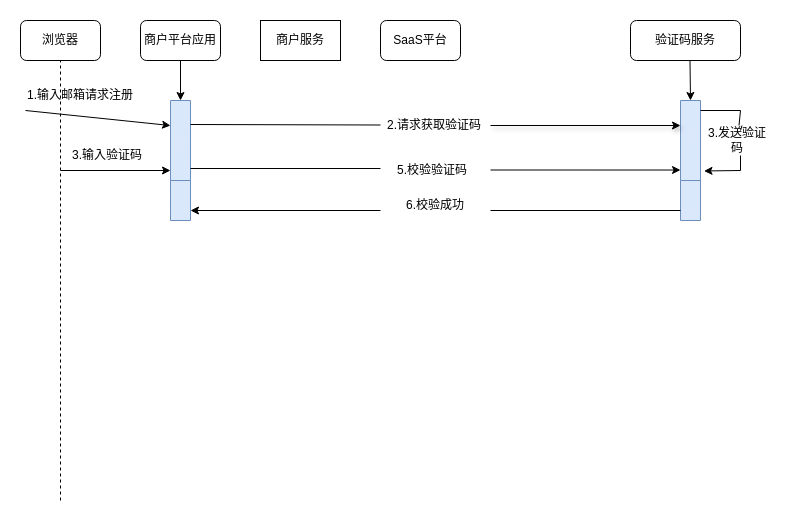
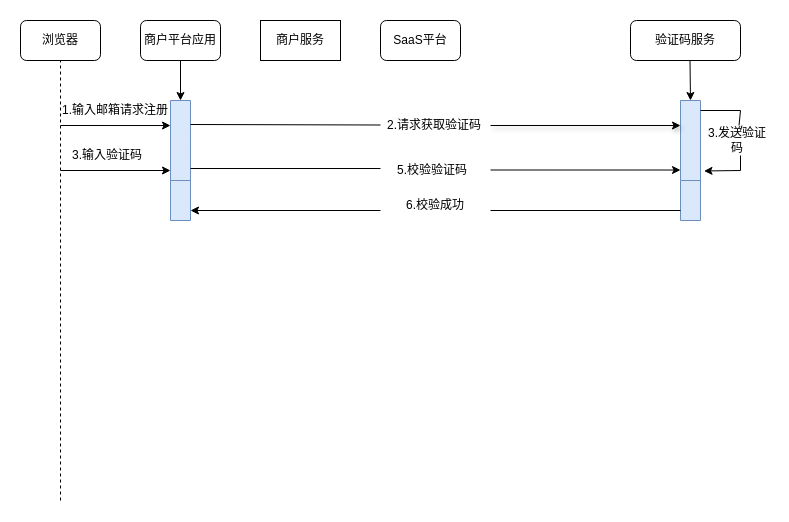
node "1.输入邮箱请求注册": moved (81, 96) -> (116, 111)
